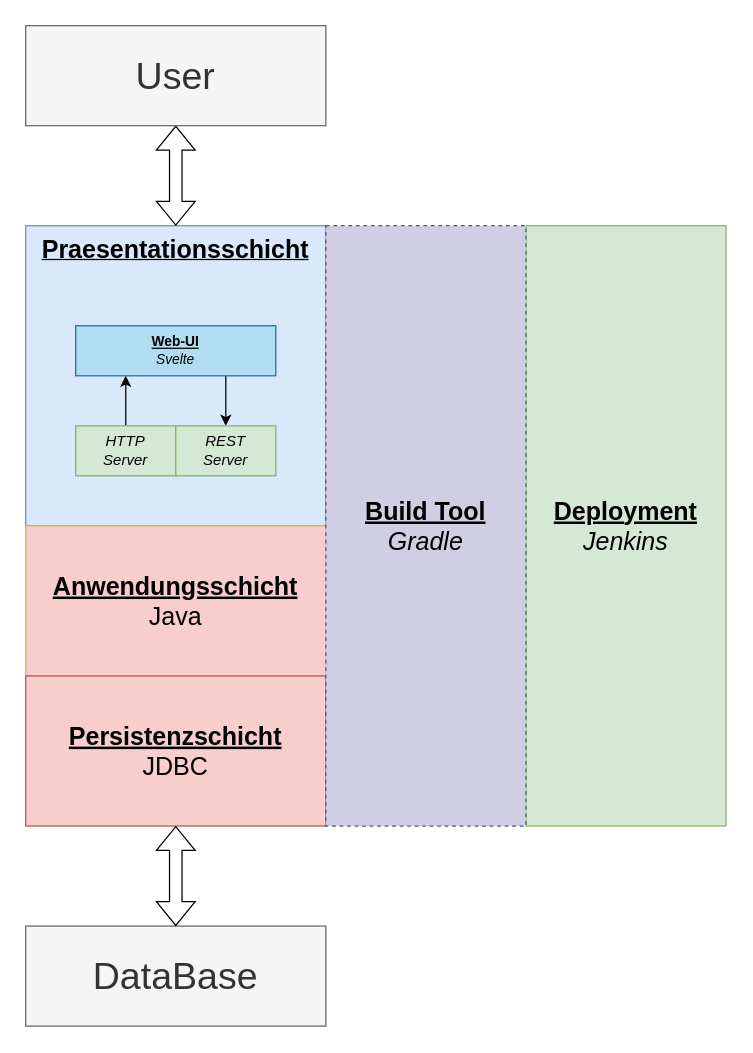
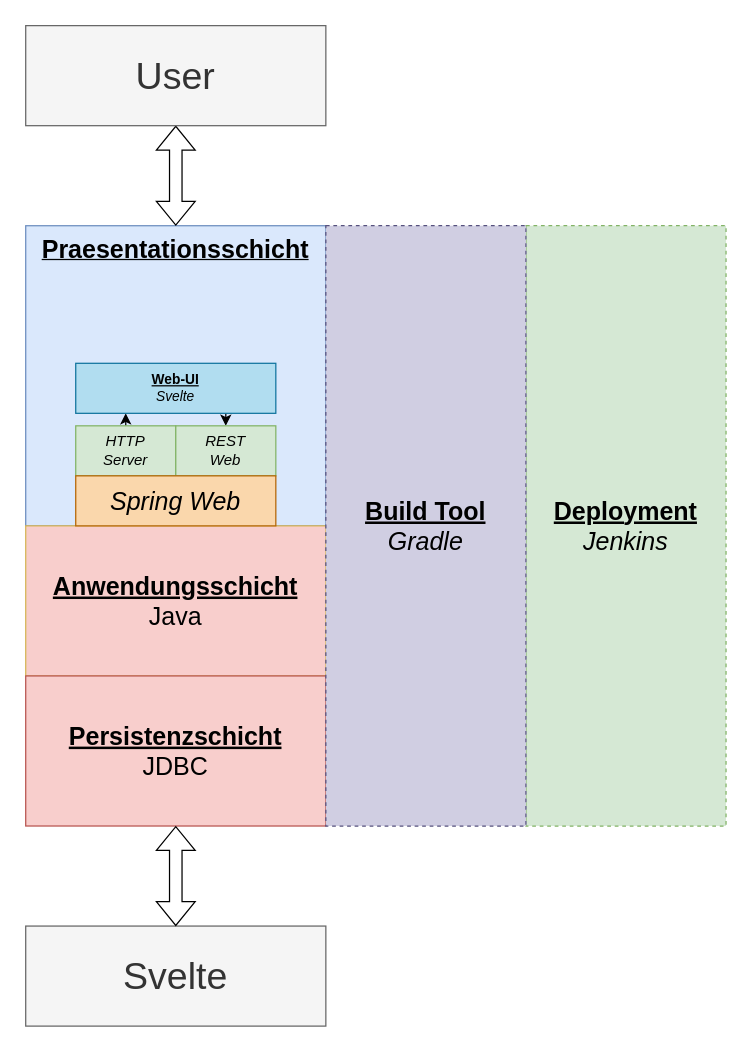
node "Web-UI Svelte": moved (176, 351) -> (176, 388)
node "REST Server": label "REST Server" -> "REST Web"
node "Spring Web": added
node "Deployment Jenkins": style solid -> dashed
node "DataBase": label "DataBase" -> "Svelte"
